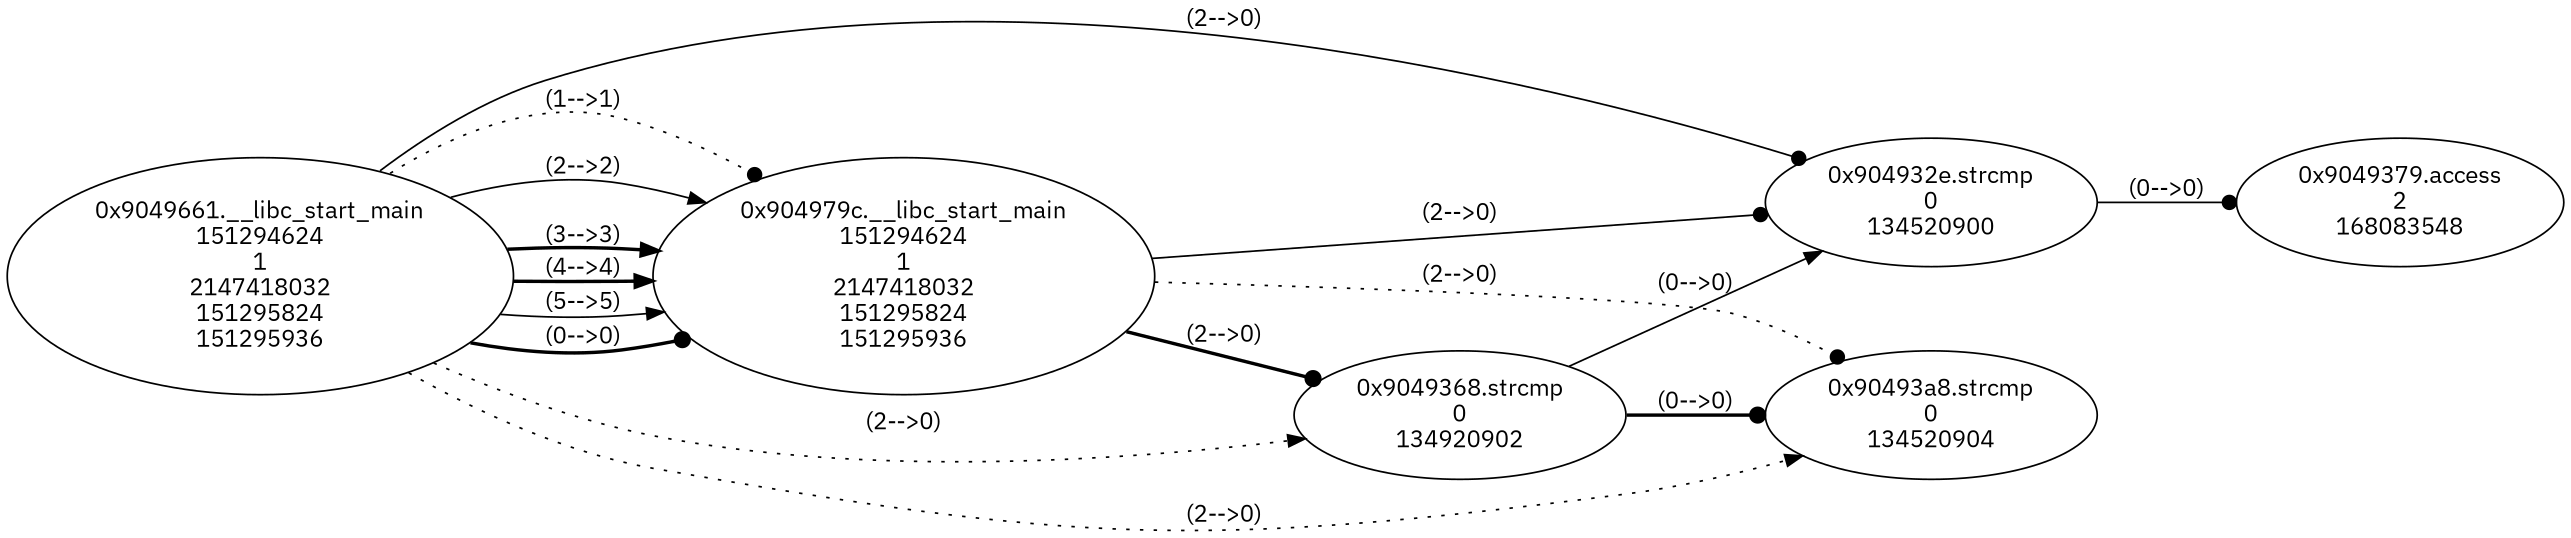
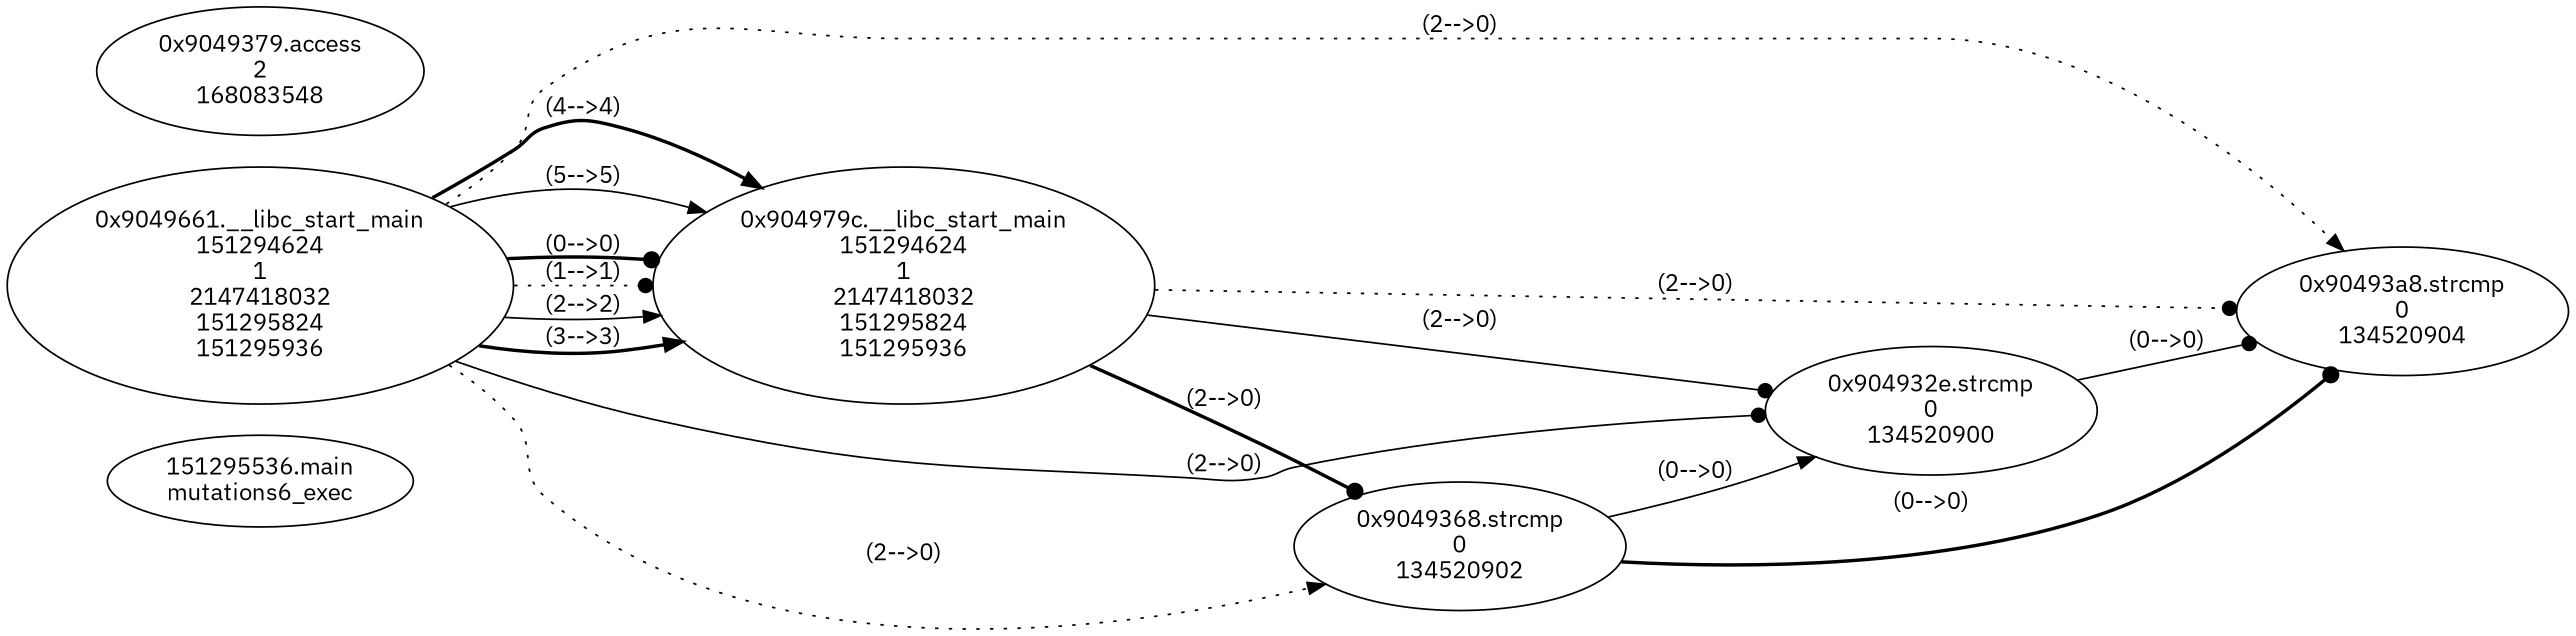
edge "0x904932e.strcmp 0 134520900" -> "0x9049379.access 2 168083548": now "0x904932e.strcmp 0 134520900" -> "0x90493a8.strcmp 0 134520904"
node "0x9049368.strcmp 0 134920902": label "0x9049368.strcmp 0 134920902" -> "0x9049368.strcmp 0 134520902"
node "151295536.main mutations6_exec": added
